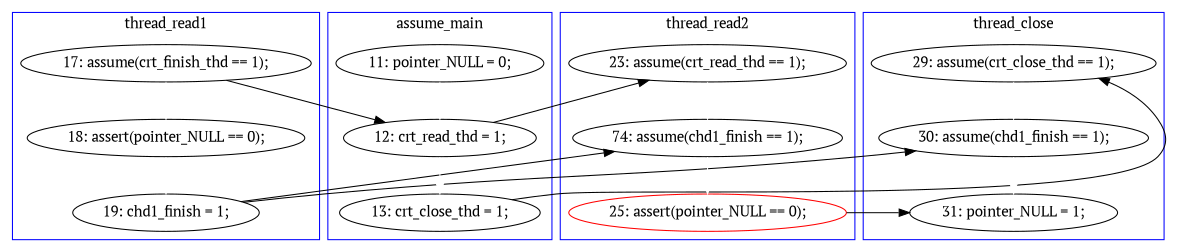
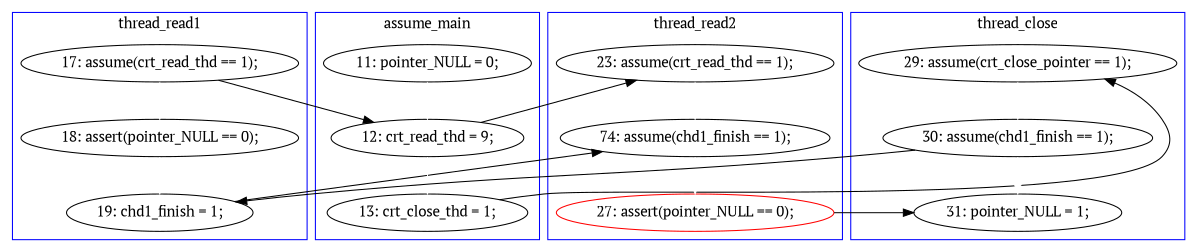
node "17: assume(crt_finish_thd == 1);": label "17: assume(crt_finish_thd == 1);" -> "17: assume(crt_read_thd == 1);"
node "29: assume(crt_close_thd == 1);": label "29: assume(crt_close_thd == 1);" -> "29: assume(crt_close_pointer == 1);"
node "12: crt_read_thd = 1;": label "12: crt_read_thd = 1;" -> "12: crt_read_thd = 9;"
edge "19: chd1_finish = 1;" -> "30: assume(chd1_finish == 1);": reversed
node "25: assert(pointer_NULL == 0);": label "25: assert(pointer_NULL == 0);" -> "27: assert(pointer_NULL == 0);"
